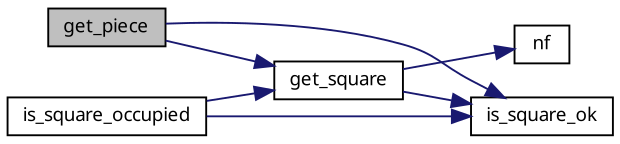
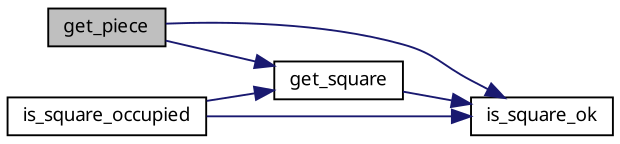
node "nf": removed
